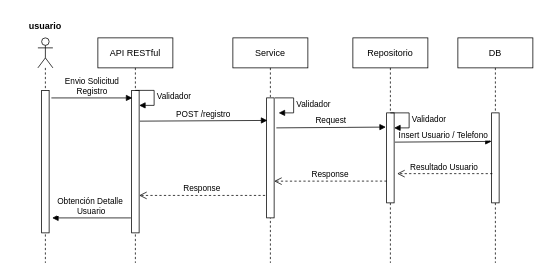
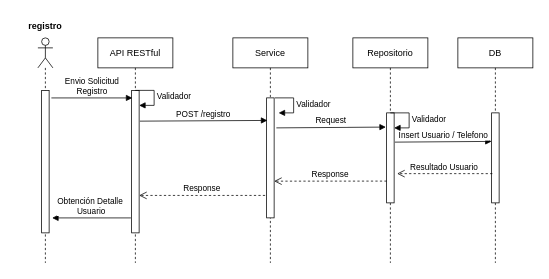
node "usuario": label "usuario" -> "registro"
